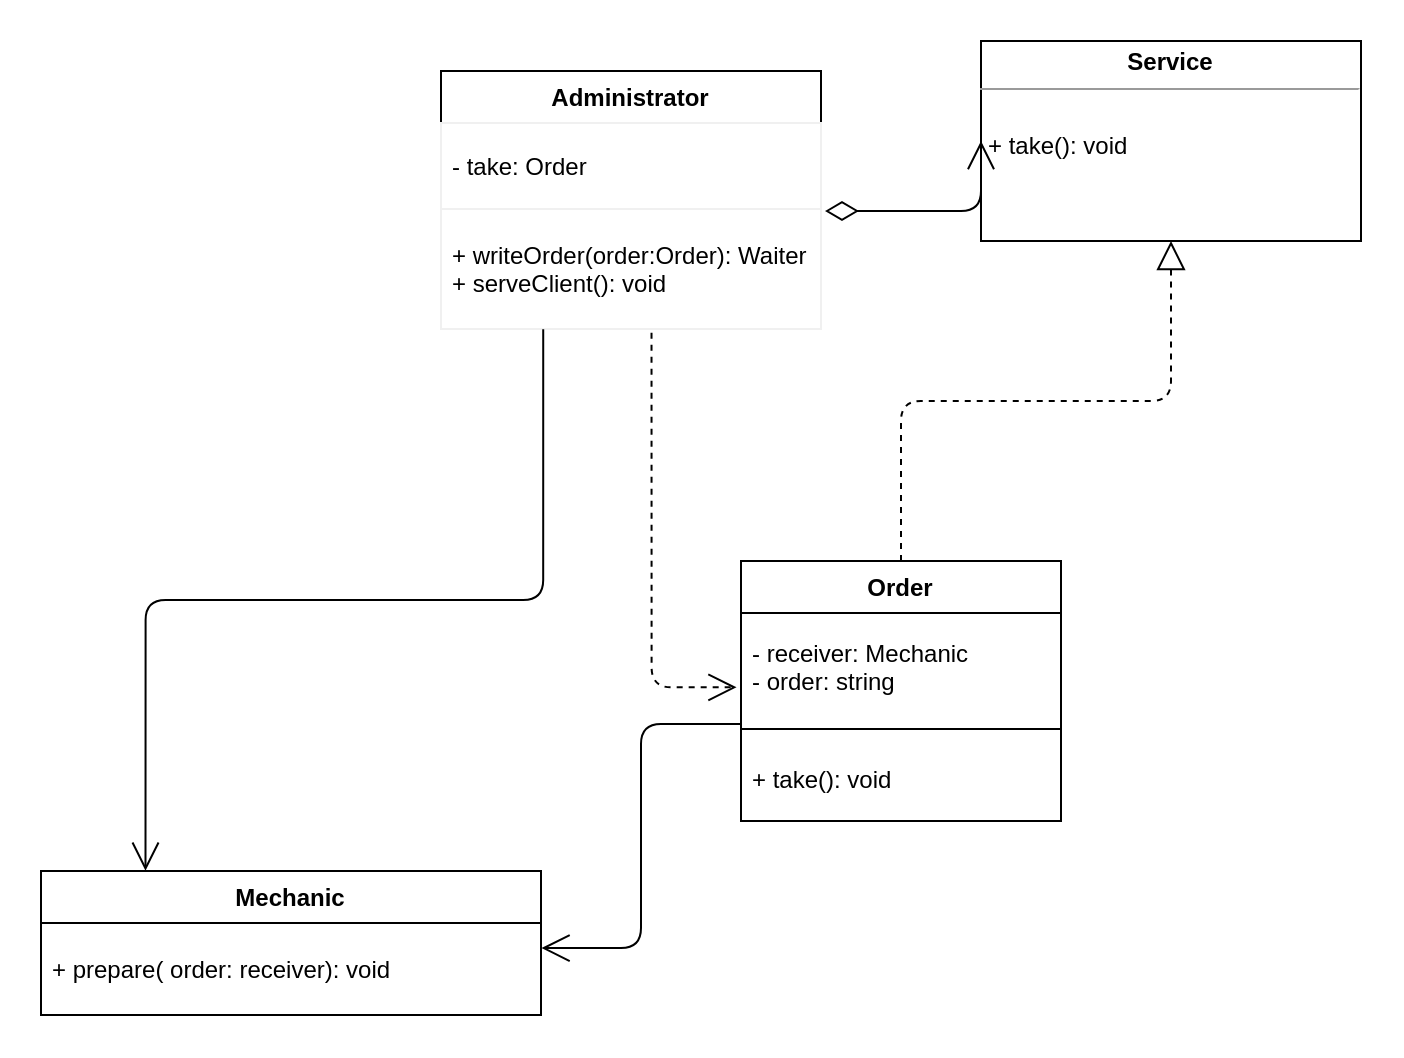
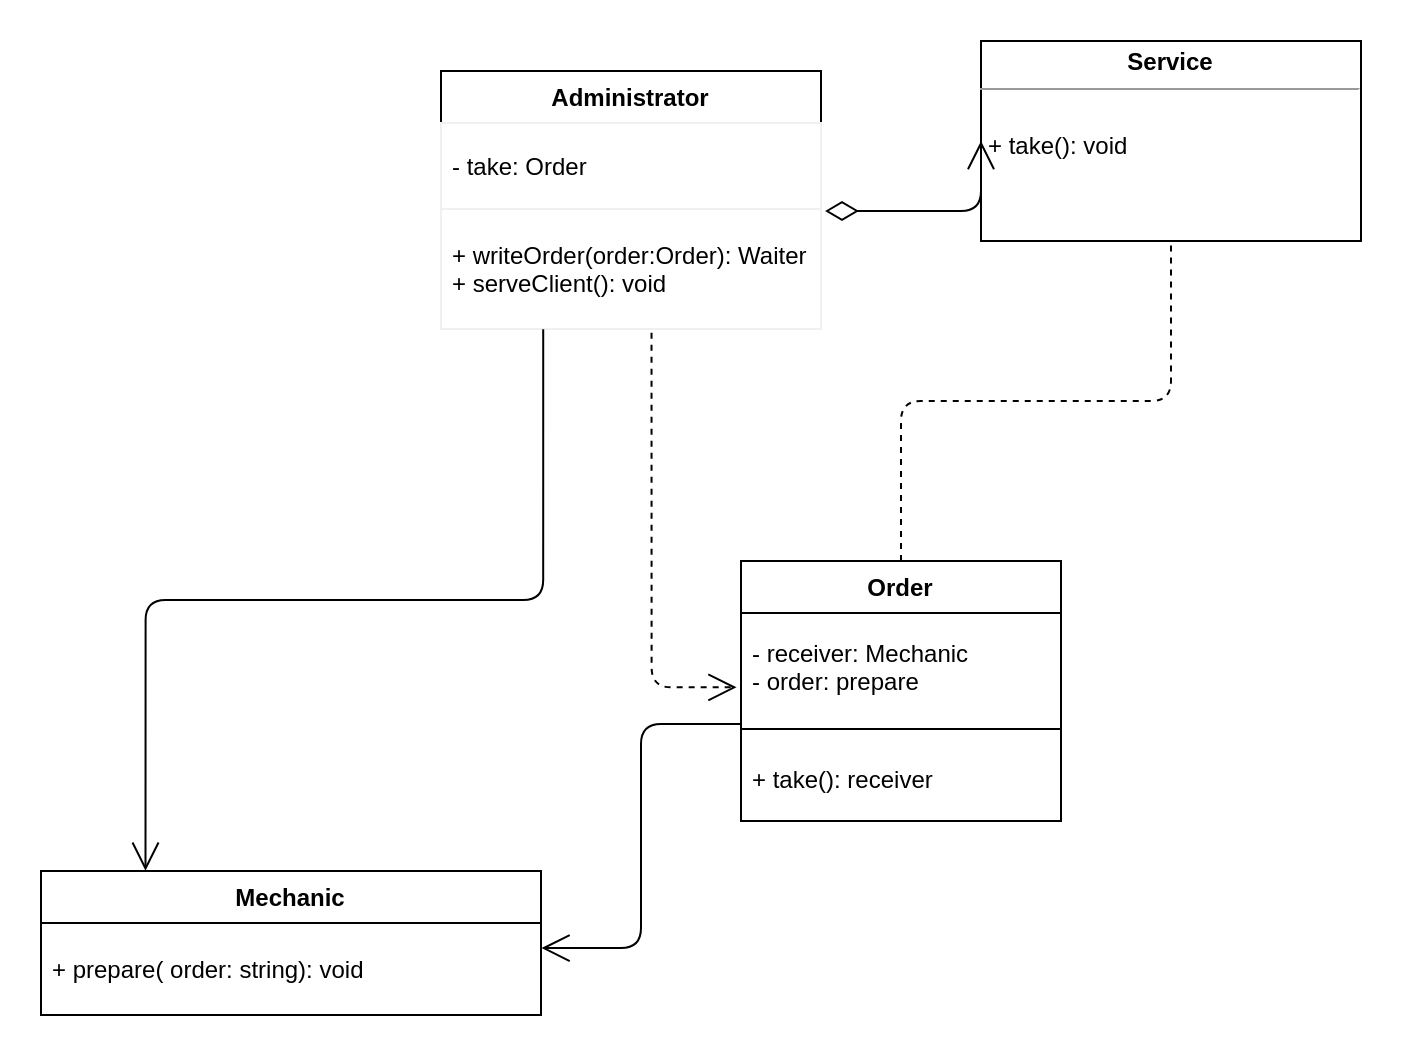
edge "Order" -> "Service + take(): void": arrowhead block -> none
node "- receiver: Mechanic - order: string": label "- receiver: Mechanic - order: string" -> "- receiver: Mechanic - order: prepare"
node "+ take(): void": label "+ take(): void" -> "+ take(): receiver"
node "+ prepare( order: receiver): void": label "+ prepare( order: receiver): void" -> "+ prepare( order: string): void"
